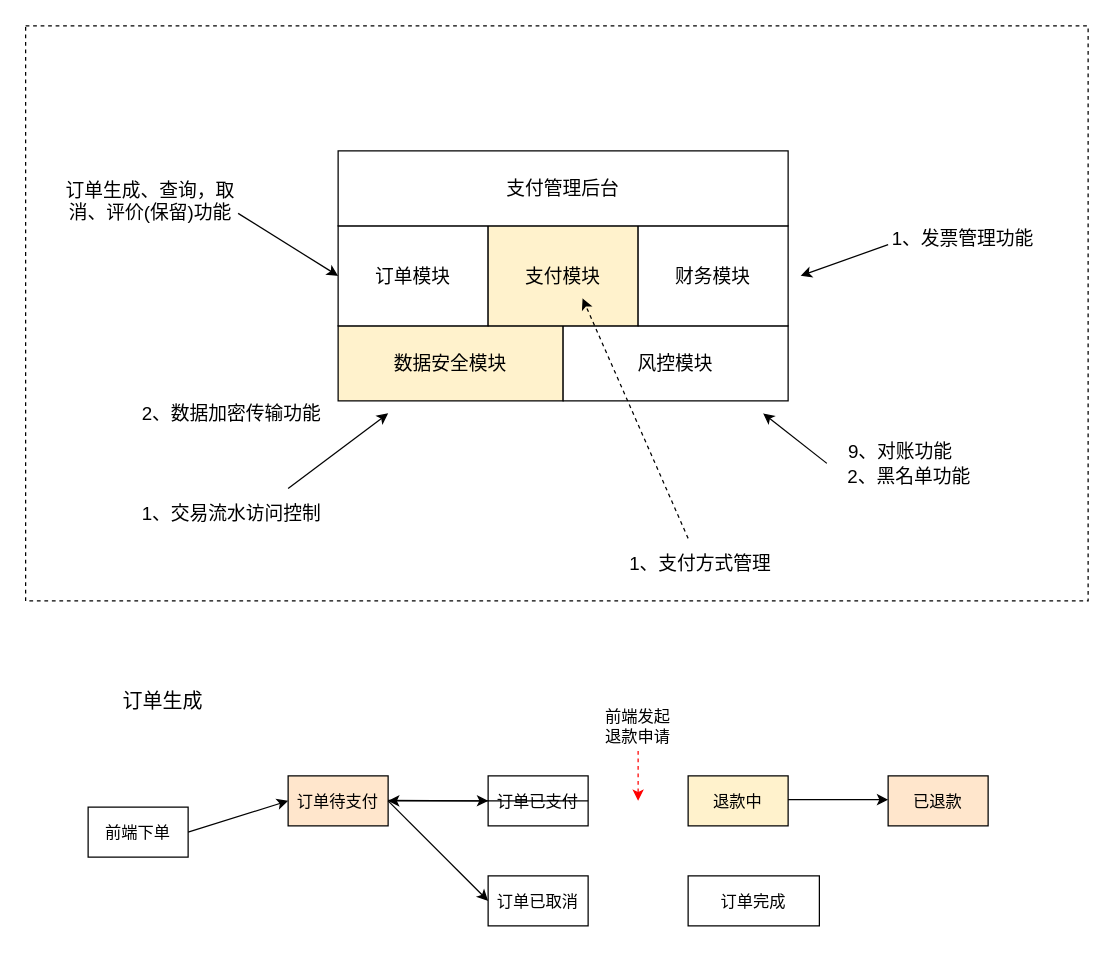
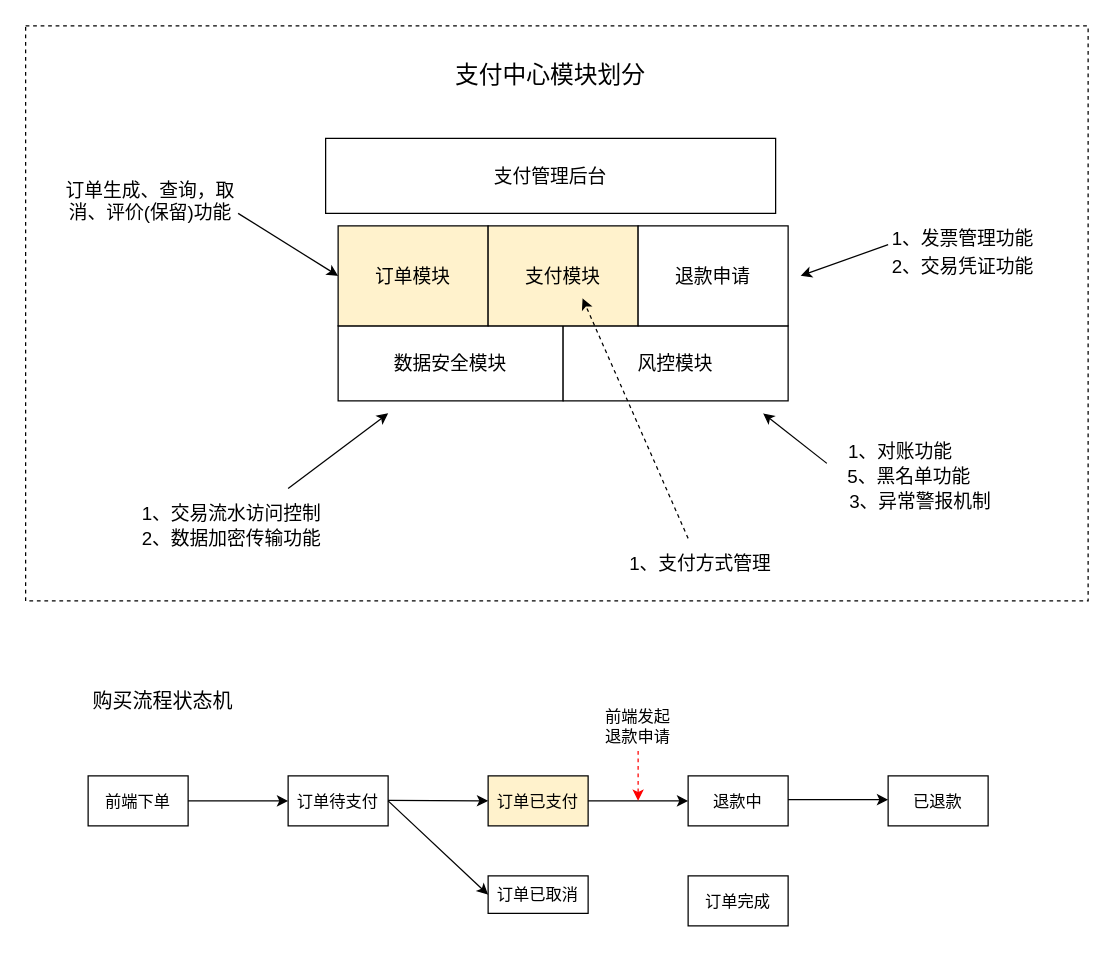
node "支付中心模块划分": added
node "支付管理后台": moved (563, 188) -> (551, 176)
node "2、交易凭证功能": added
node "订单模块": fillcolor #ffffff -> #fff2cc
node "财务模块": label "财务模块" -> "退款申请"
node "数据安全模块": fillcolor #fff2cc -> #ffffff
node "2、数据加密传输功能": moved (232, 413) -> (232, 538)
node "9、对账功能": label "9、对账功能" -> "1、对账功能"
node "2、黑名单功能": label "2、黑名单功能" -> "5、黑名单功能"
node "3、异常警报机制": added
node "订单生成": label "订单生成" -> "购买流程状态机"
node "订单待支付": fillcolor #ffe6cc -> #ffffff
edge "订单已支付" -> "订单待支付": now "订单已支付" -> "退款中"
node "订单已支付": fillcolor #ffffff -> #fff2cc
node "退款中": fillcolor #fff2cc -> #ffffff
node "已退款": fillcolor #ffe6cc -> #ffffff
node "前端下单": moved (138, 832) -> (138, 801)
node "订单已取消": size 100x50 -> 100x38
node "订单完成": size 131x50 -> 100x50
